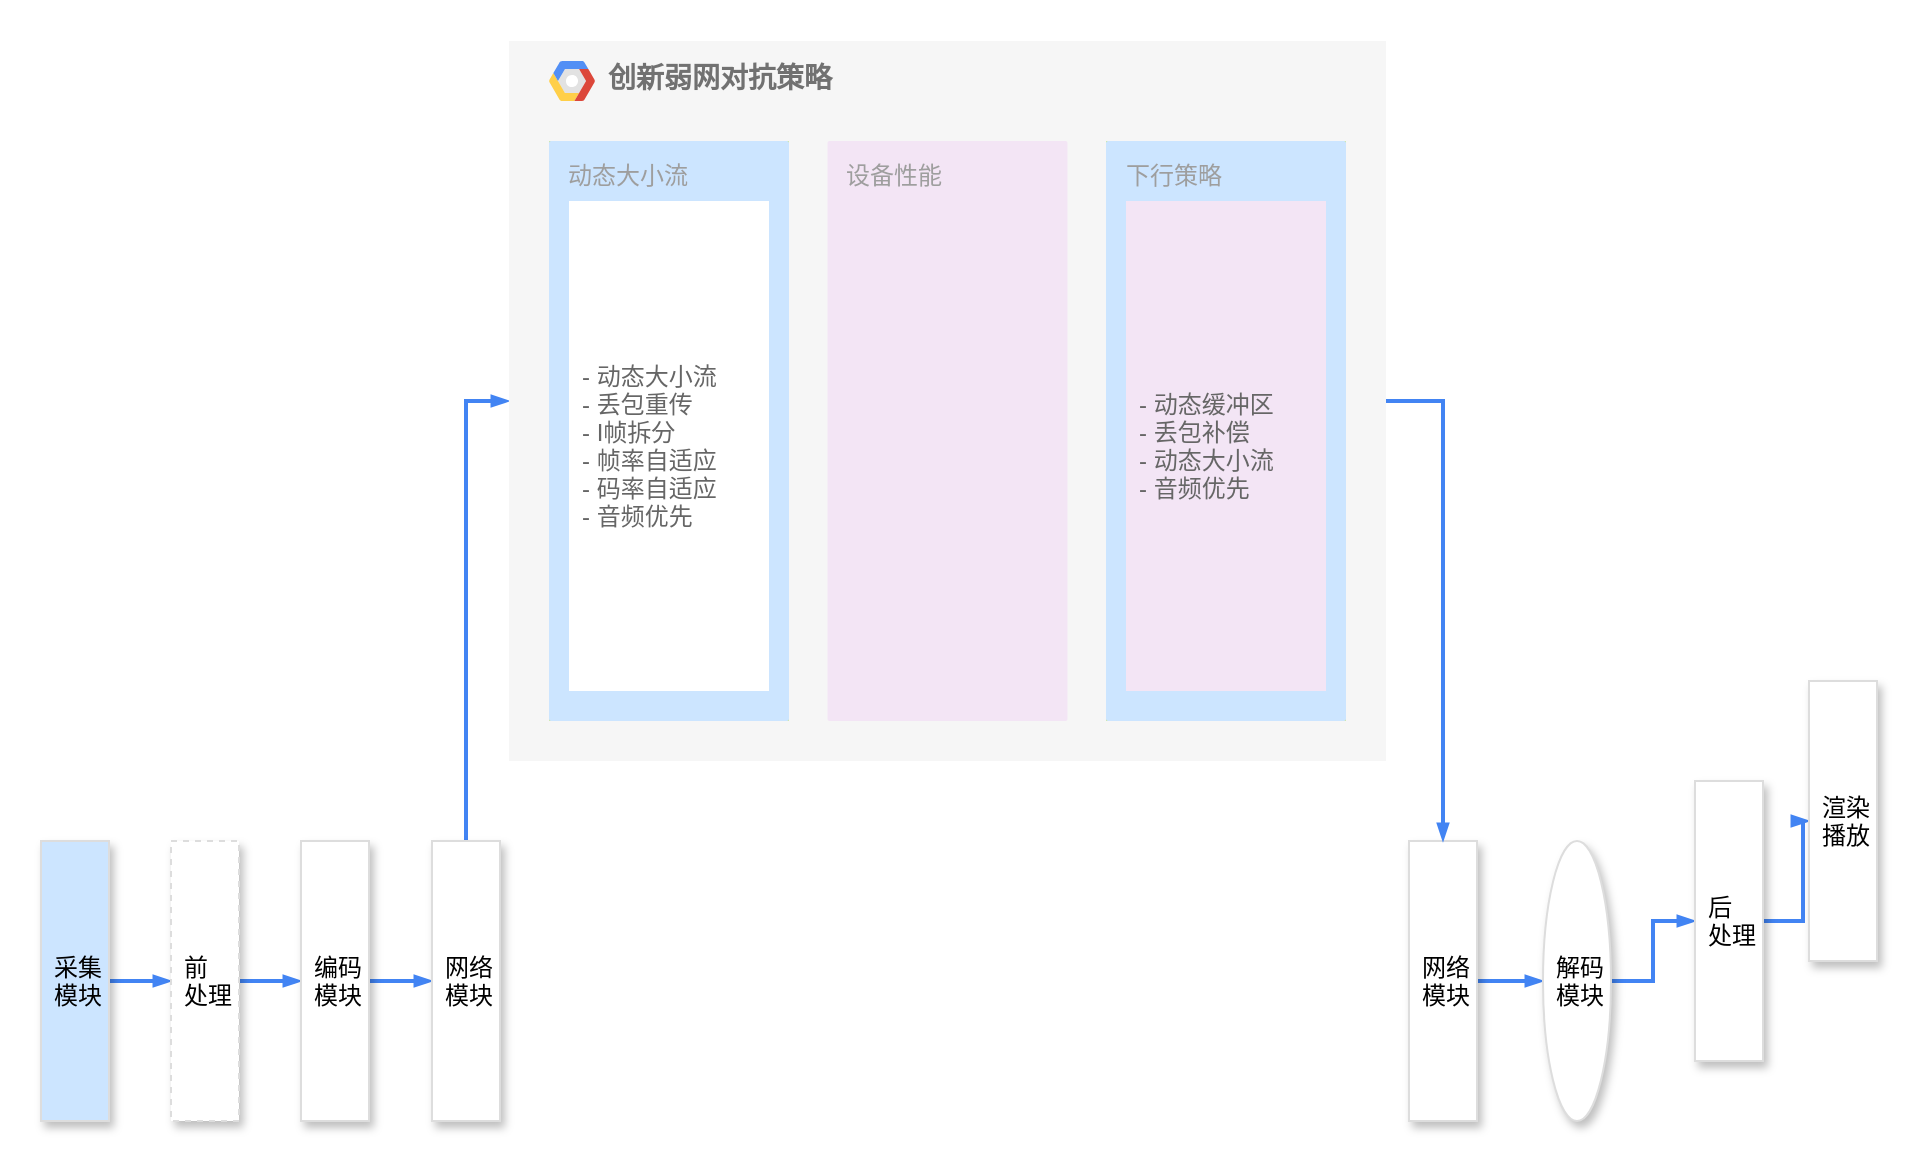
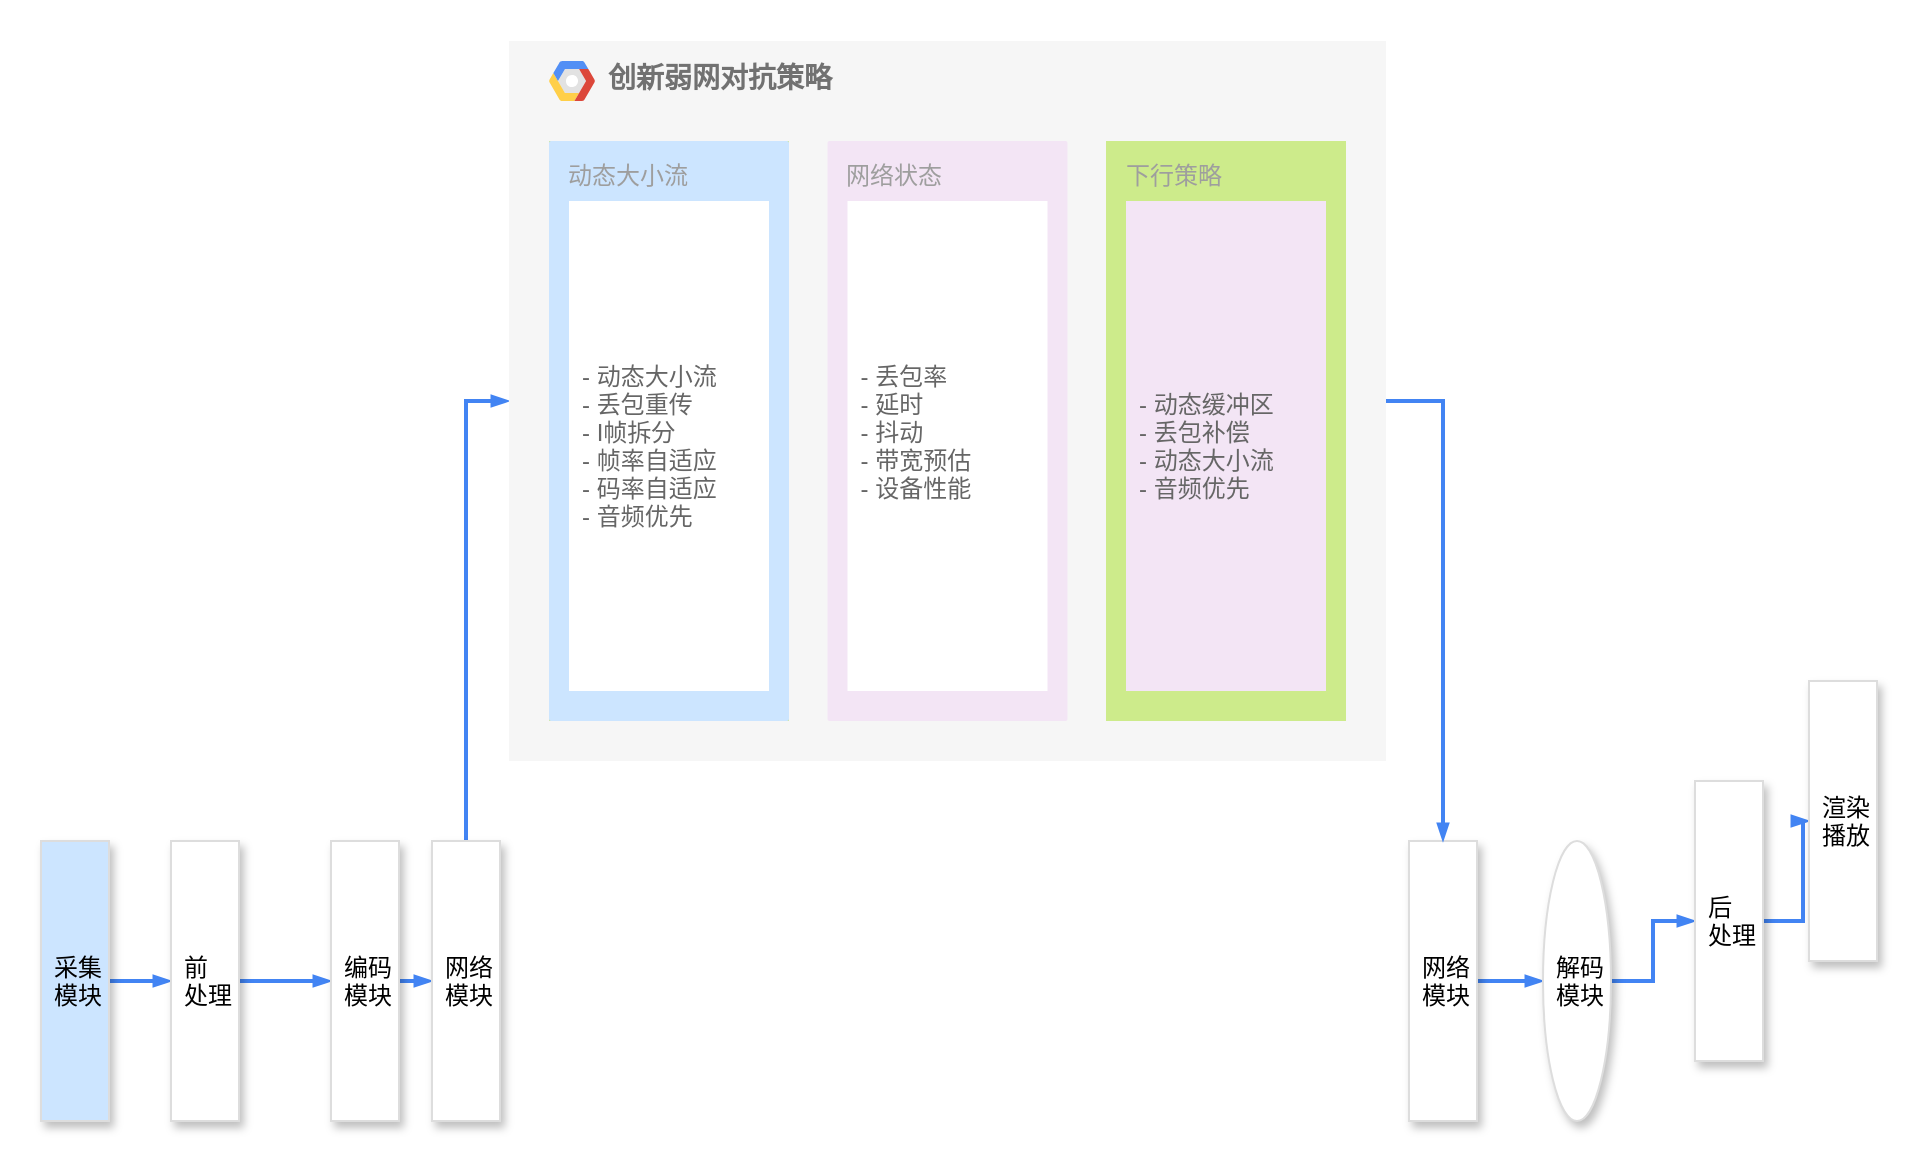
node "设备性能": label "设备性能" -> "网络状态"
node "下行策略": fillcolor #cce5ff -> #cdeb8b
node "- 丢包率 - 延时 - 抖动 - 带宽预估 - 设备性能": added
node "前 处理": style dashed -> solid
node "编码 模块": moved (335, 981) -> (365, 981)
